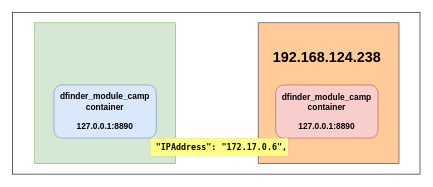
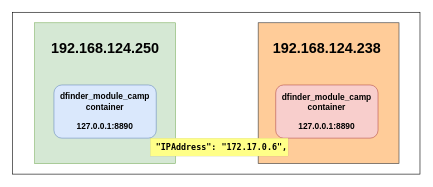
node "192.168.124.250": added
node "192.168.124.238": moved (327, 57) -> (327, 48)
